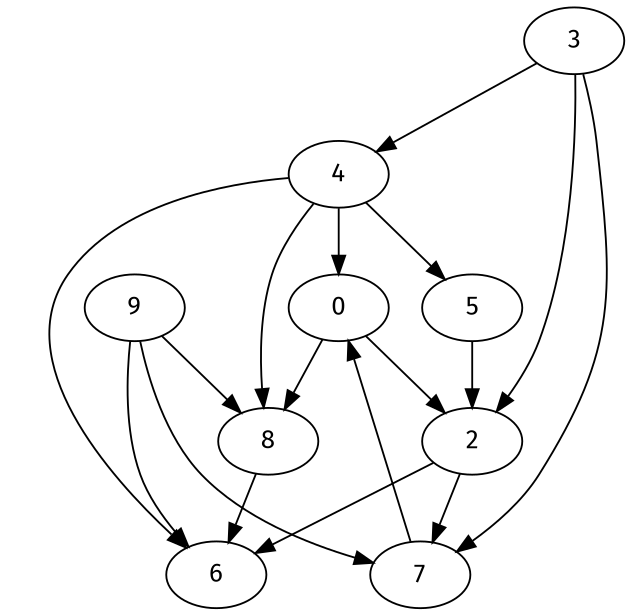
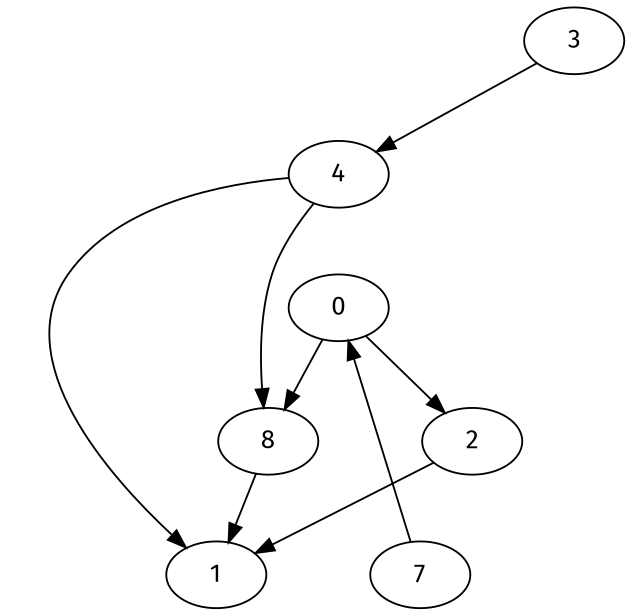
edge "4" -> "0": removed
edge "3" -> "2": removed
node "9": removed
node "5": removed
edge "3" -> "7": removed
edge "2" -> "7": removed
node "6": label "6" -> "1"
